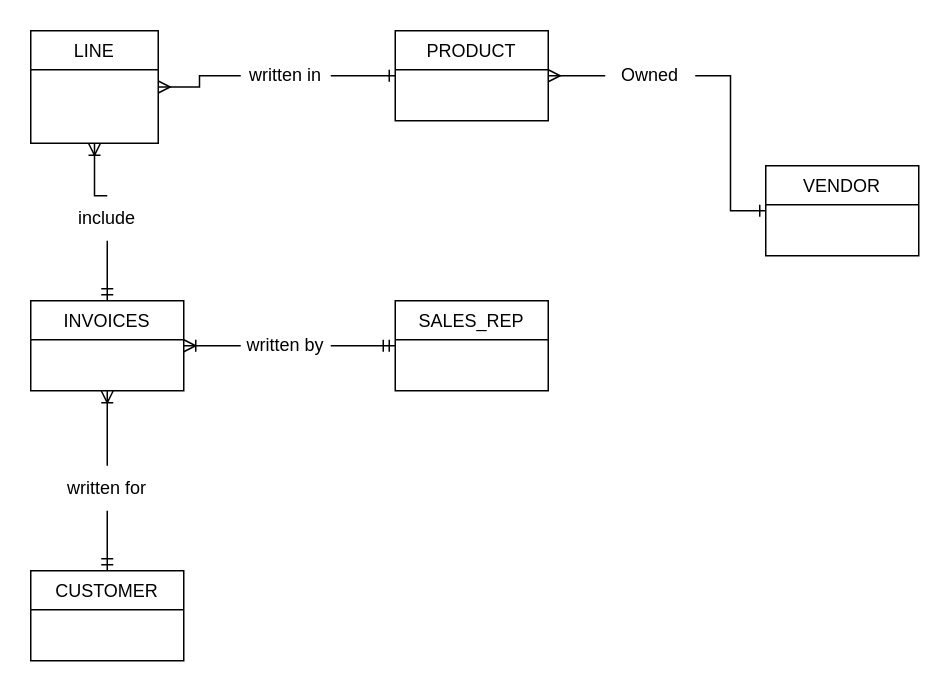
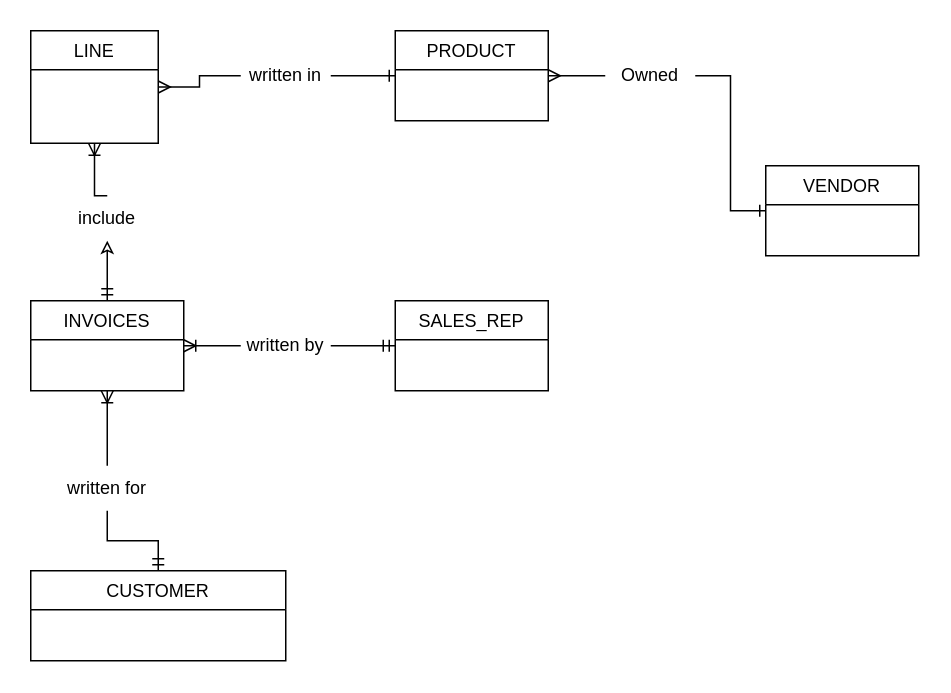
edge "include" -> "INVOICES": arrowhead none -> classic
node "CUSTOMER": size 153x90 -> 255x90
